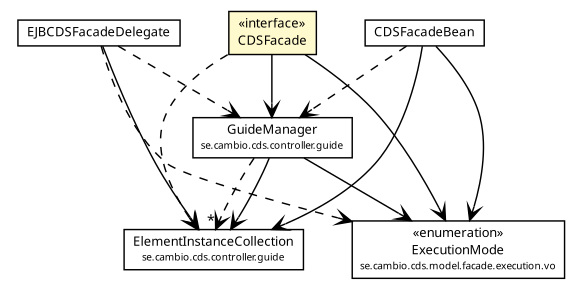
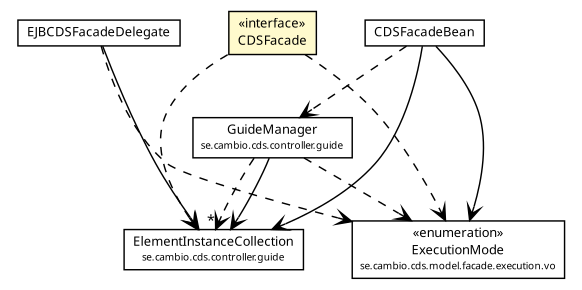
edge "EJBCDSFacadeDelegate" -> "GuideManager": removed
edge "CDSFacade" -> "GuideManager": removed
edge "CDSFacade" -> "ExecutionMode": style solid -> dashed
edge "GuideManager" -> "ExecutionMode": style solid -> dashed
